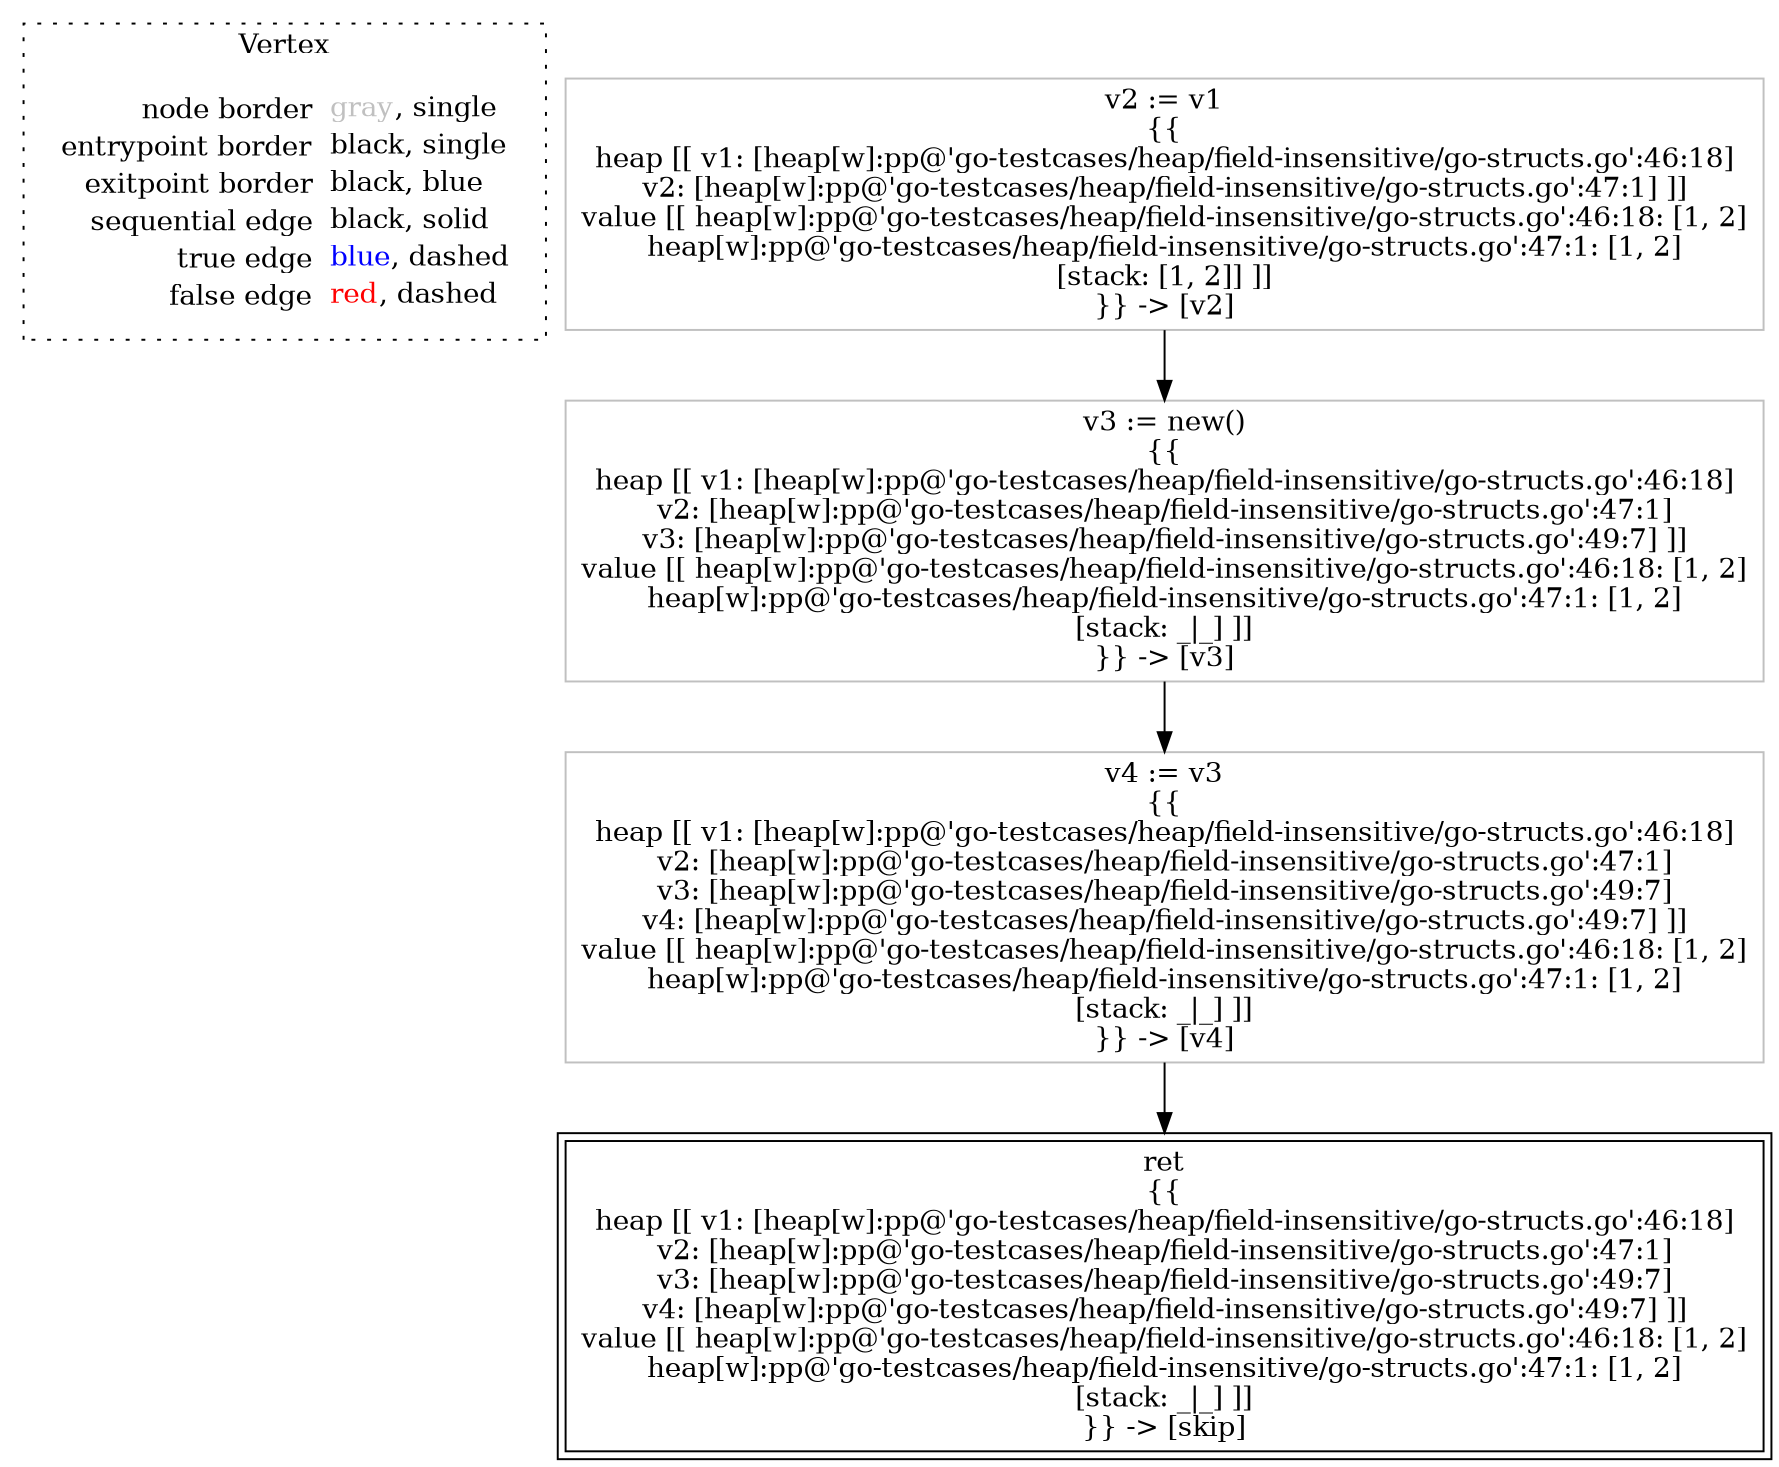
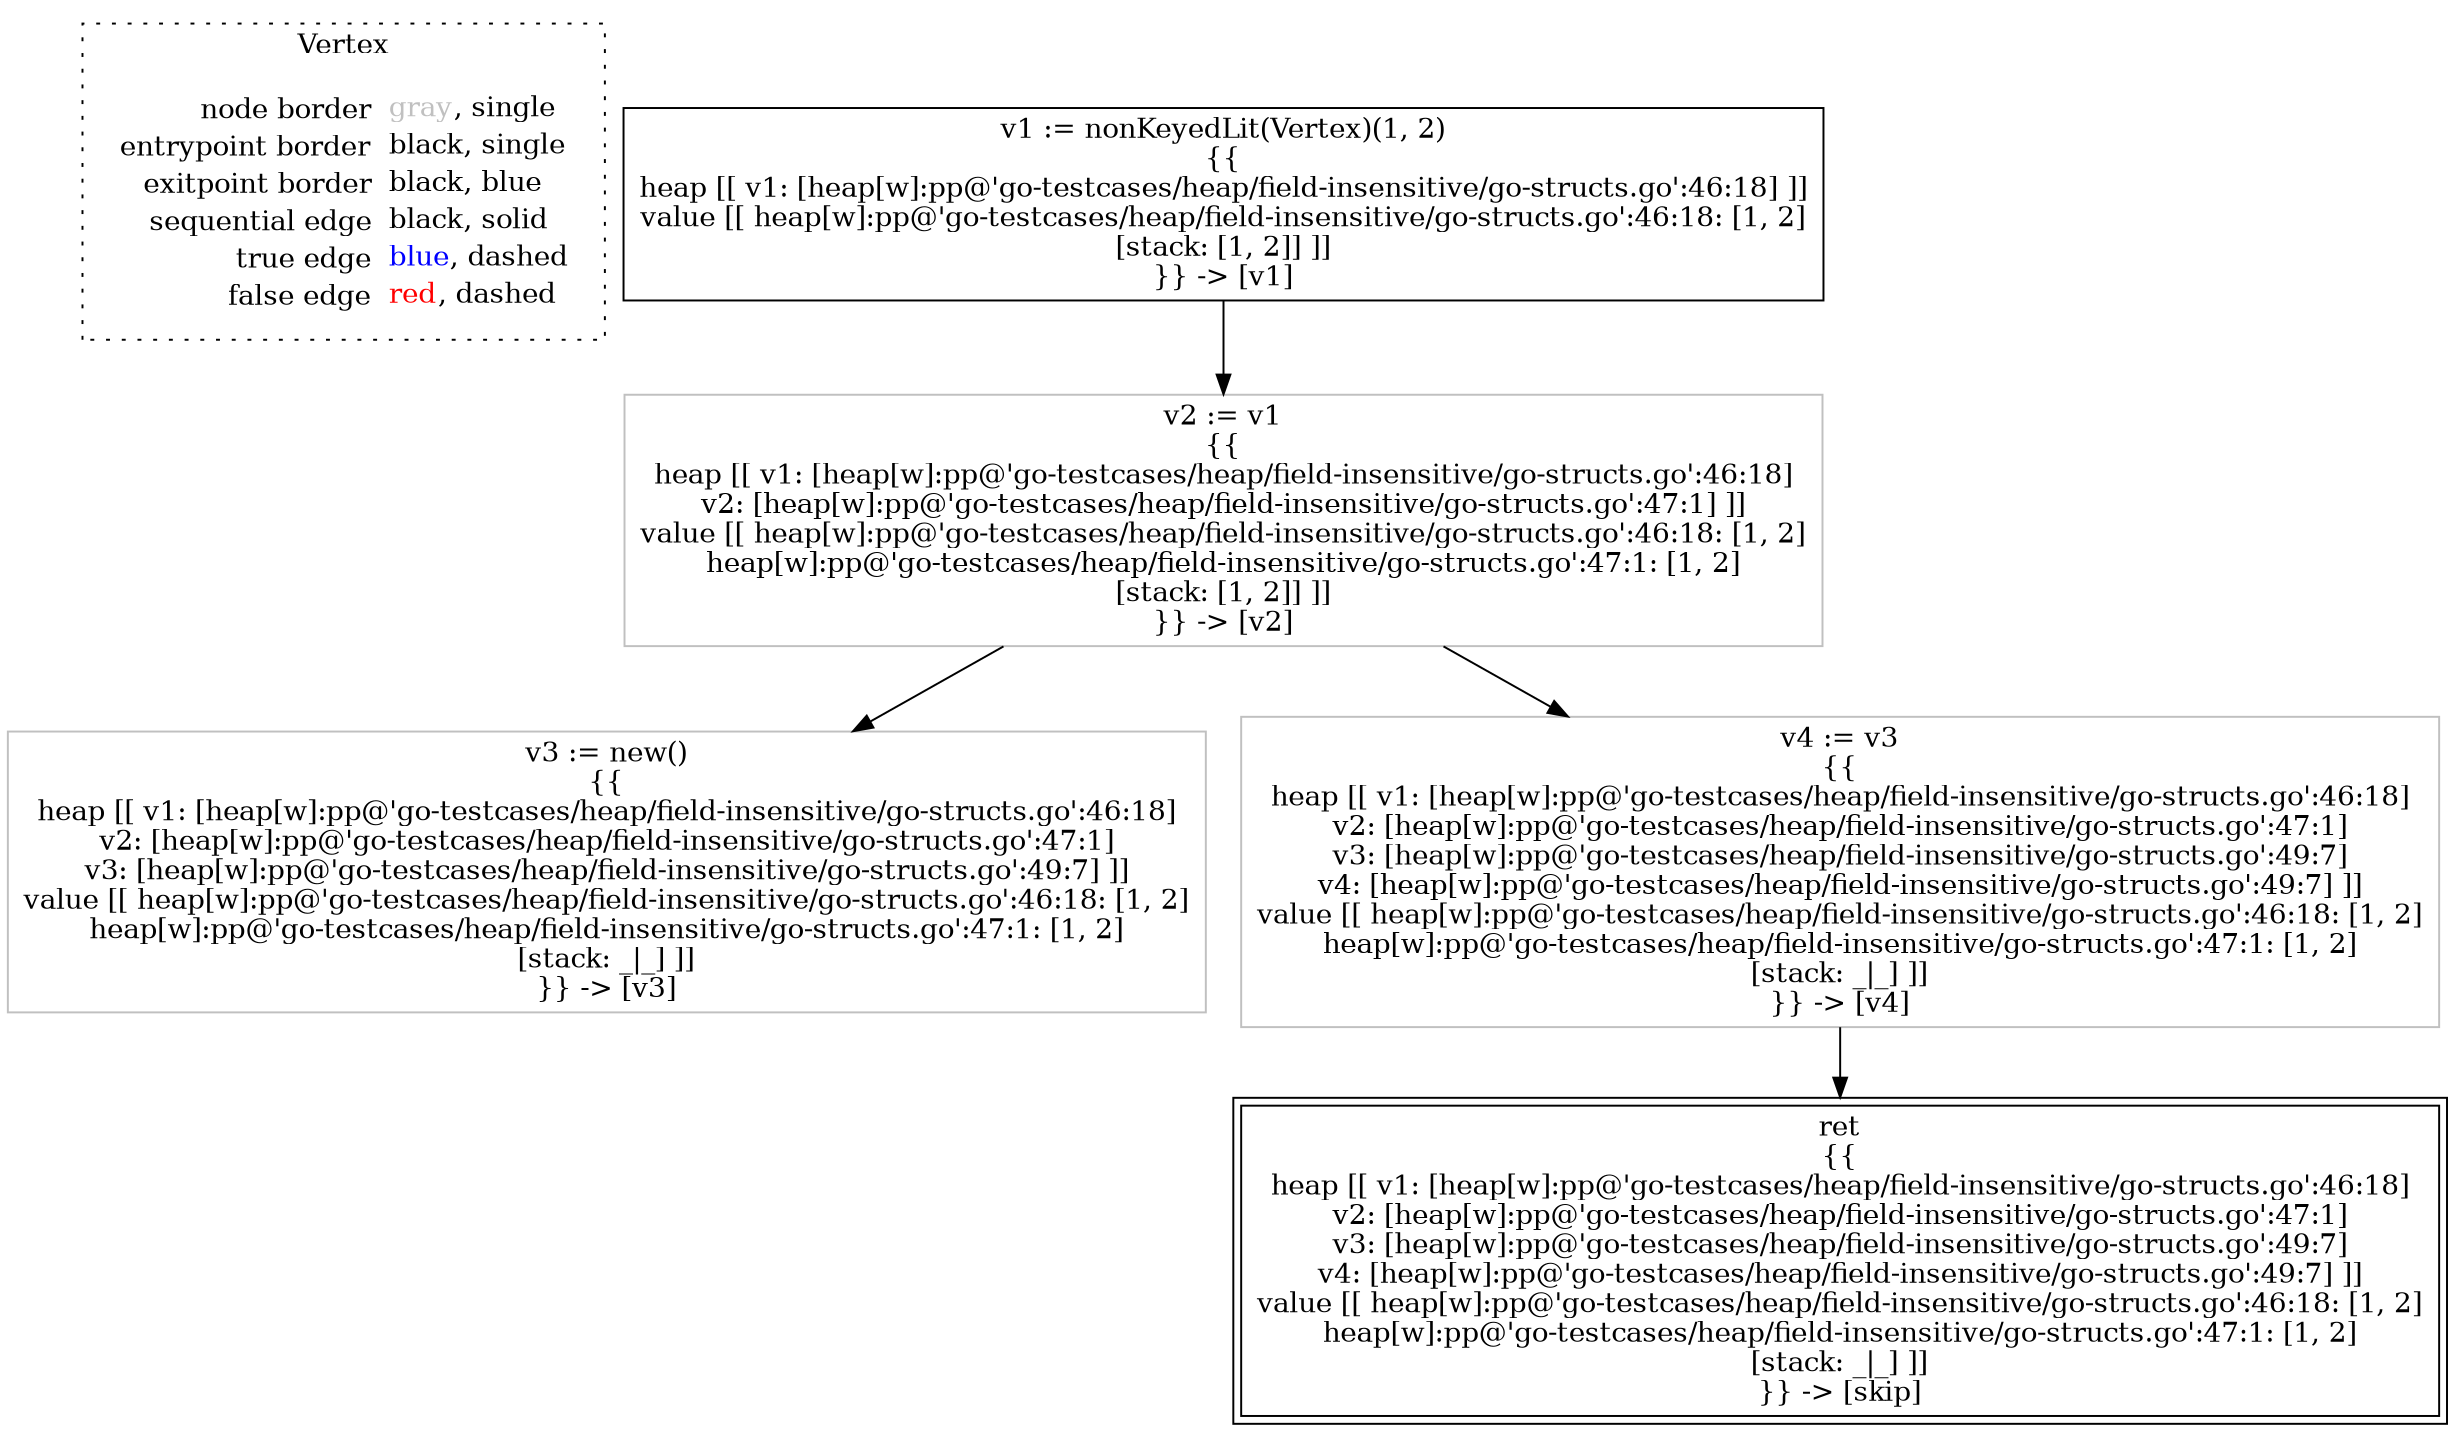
node "v1 := nonKeyedLit(Vertex)(1, 2)": added
edge "v3 := new()" -> "v4 := v3": now "v2 := v1" -> "v4 := v3"
